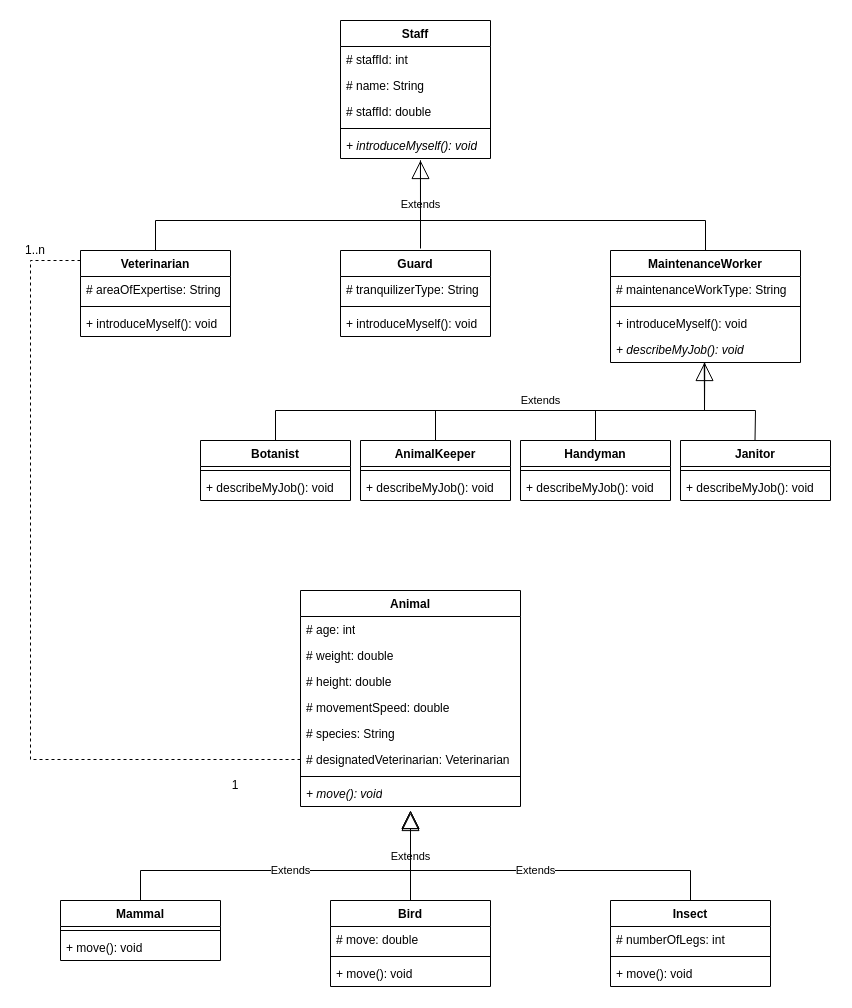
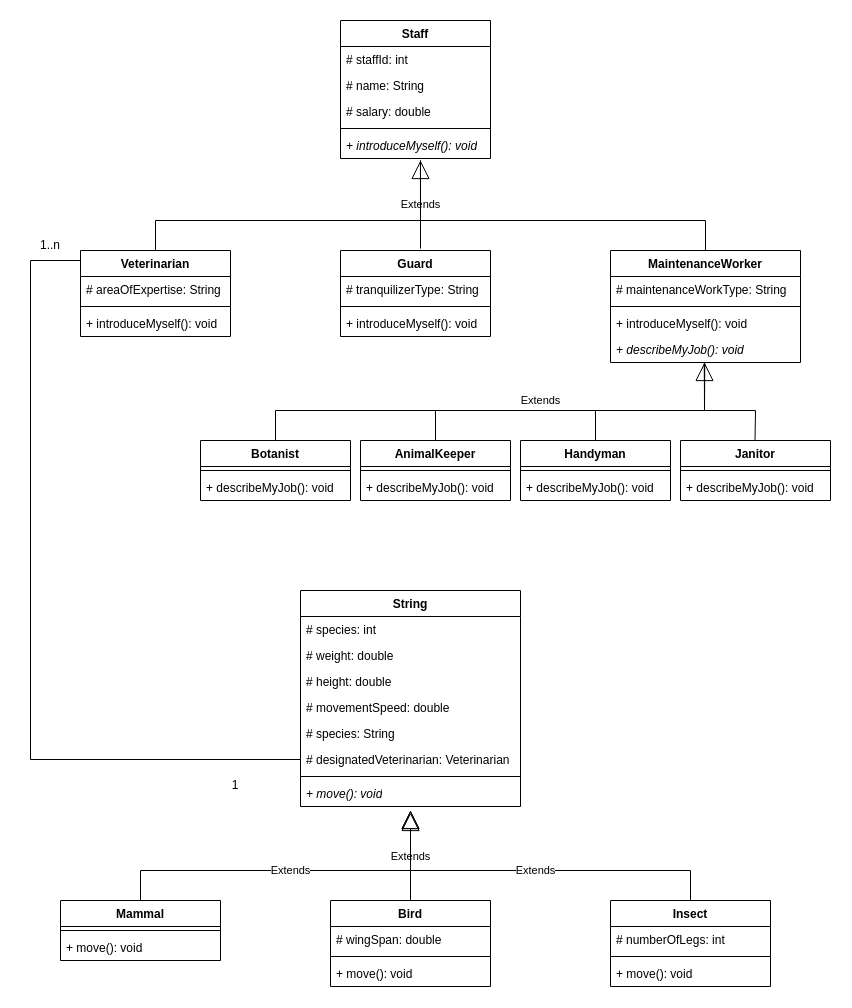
node "# staffId: double": label "# staffId: double" -> "# salary: double"
node "1..n": moved (36, 251) -> (51, 246)
node "Animal": label "Animal" -> "String"
edge "Veterinarian" -- "# designatedVeterinarian: Veterinarian": style dashed -> solid
node "# age: int": label "# age: int" -> "# species: int"
node "# move: double": label "# move: double" -> "# wingSpan: double"
